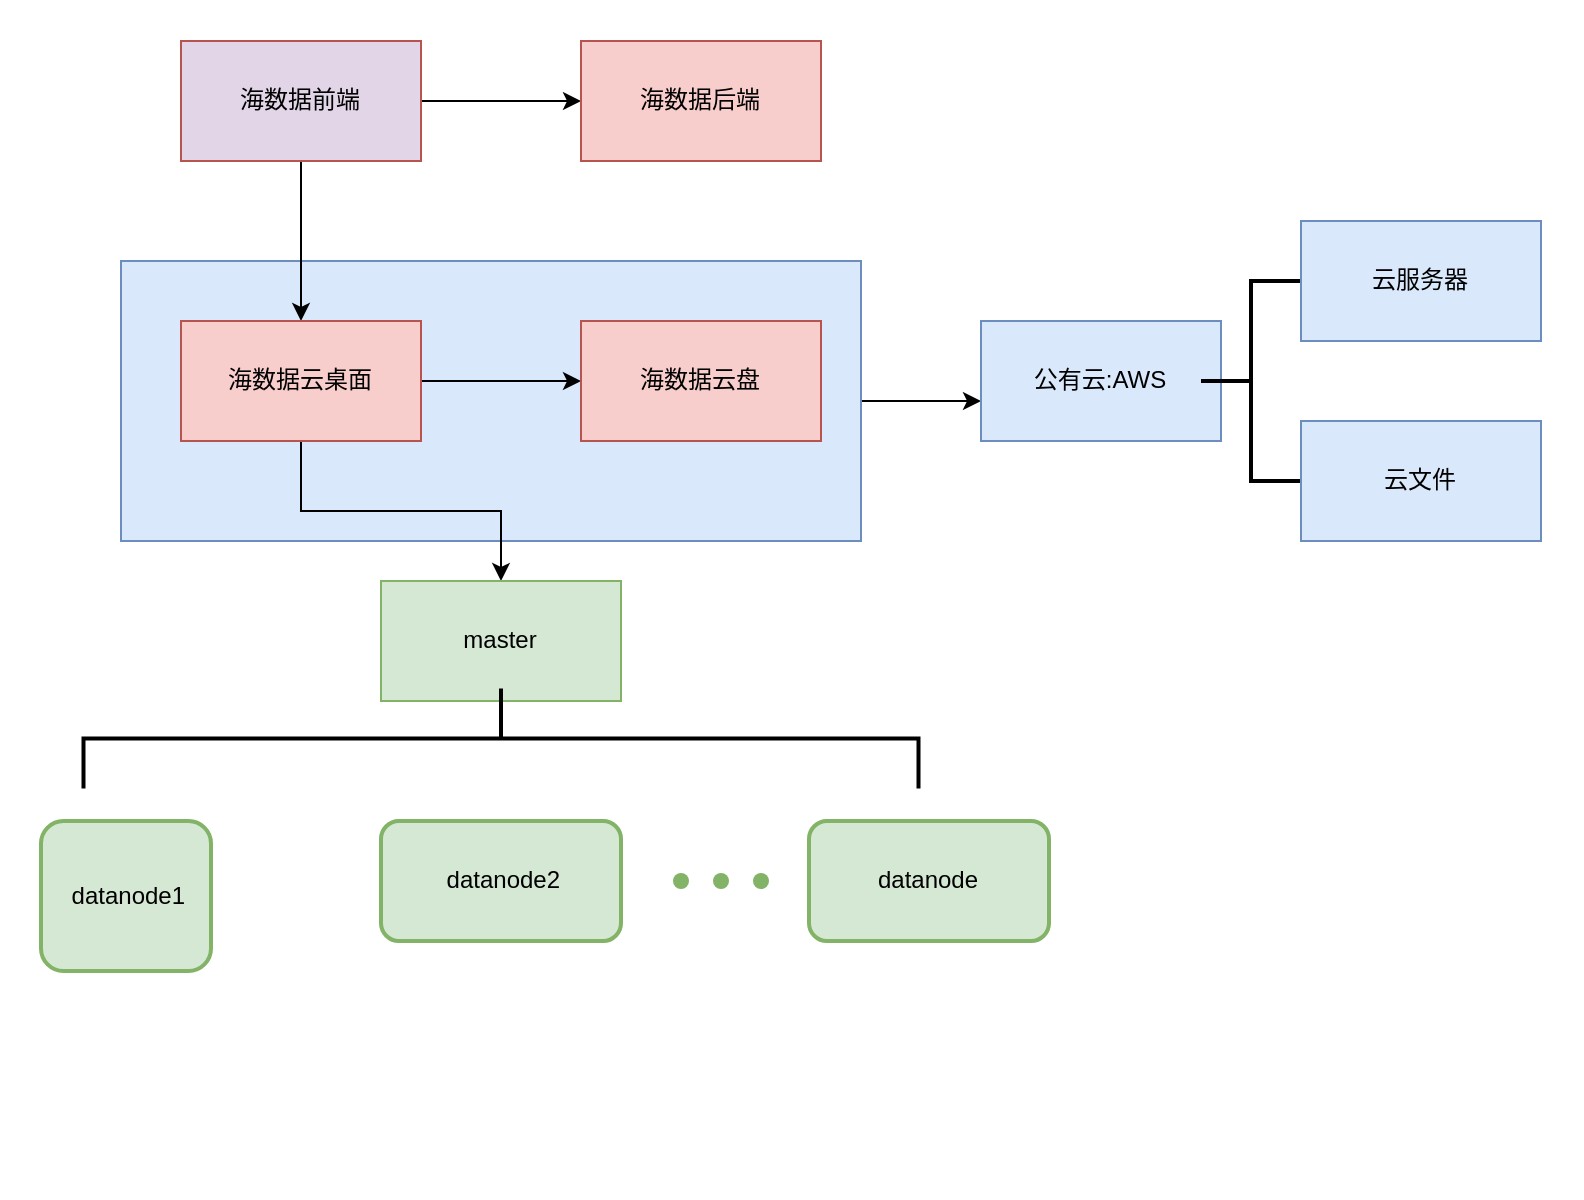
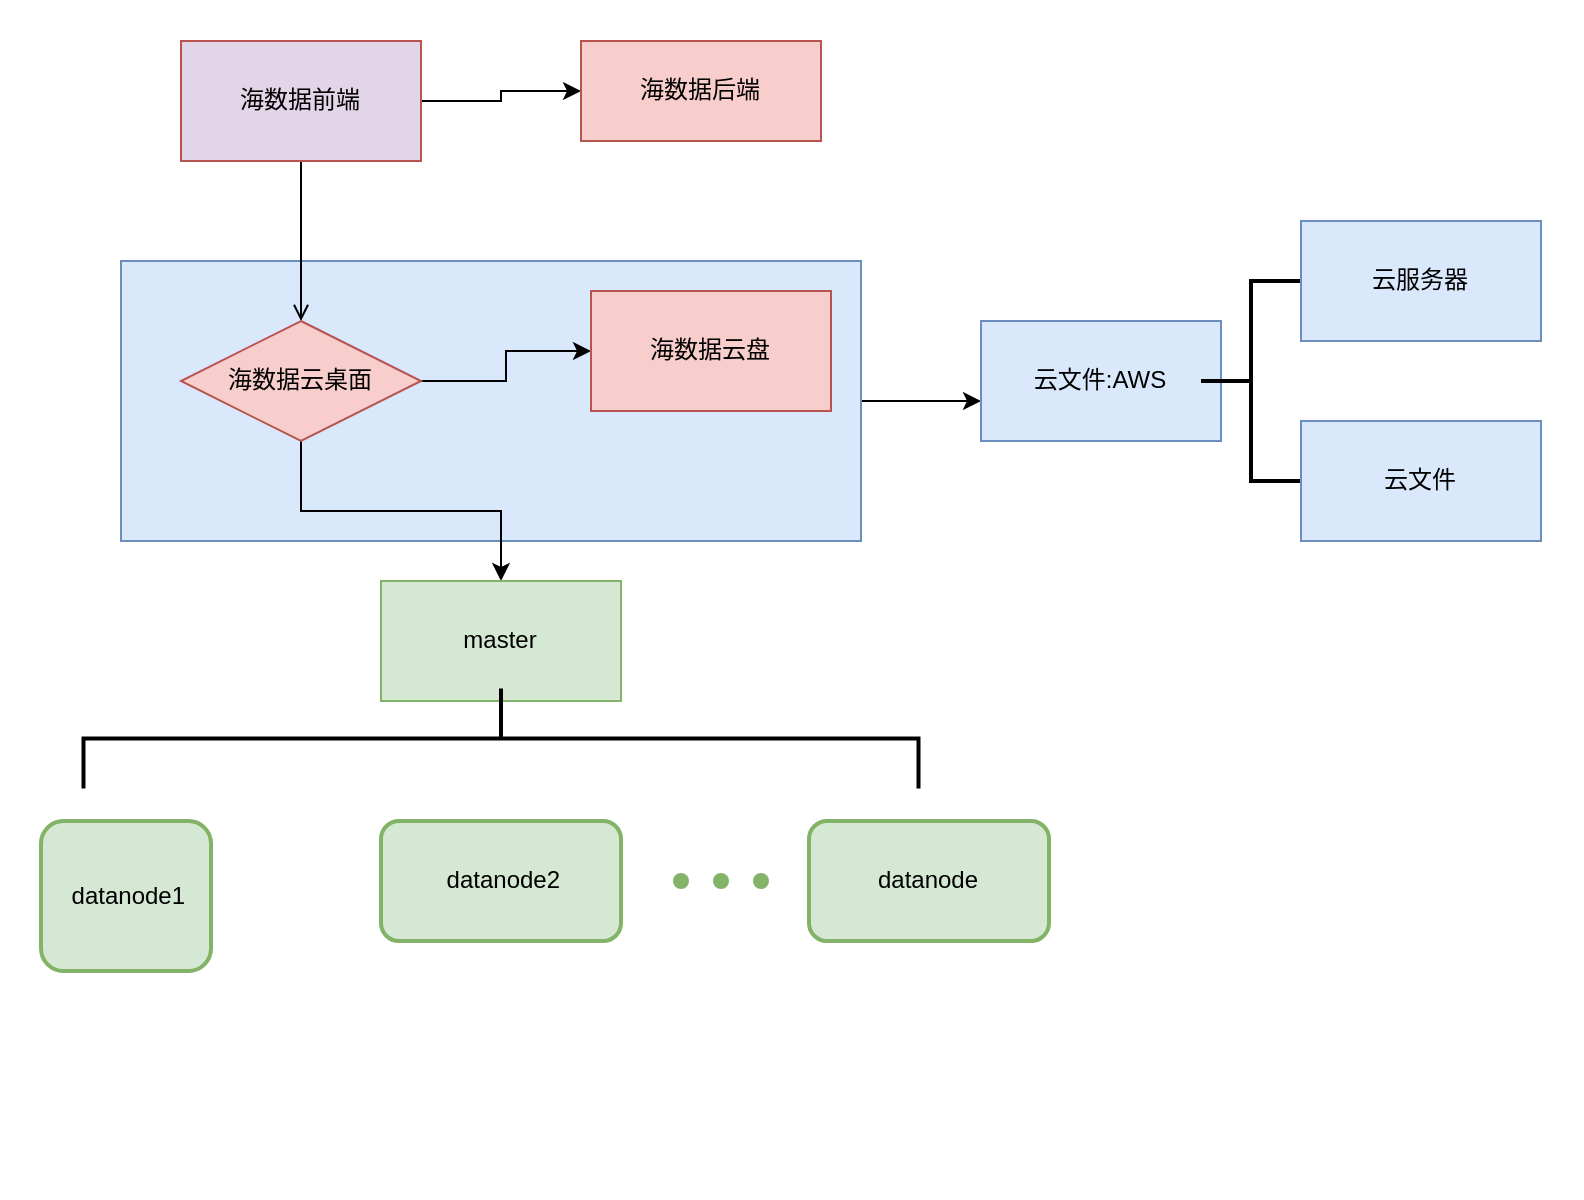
node "海数据后端": size 240x120 -> 240x100
edge "海数据前端" -> "海数据云桌面": arrowhead classic -> open
node "海数据云桌面": shape rectangle -> diamond
node "海数据云盘": moved (701, 381) -> (711, 351)
node "公有云:AWS": label "公有云:AWS" -> "云文件:AWS"
